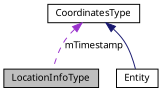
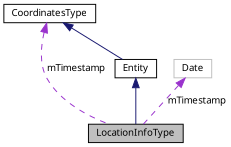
node "Date": added
edge "LocationInfoType" -> "Entity": added
